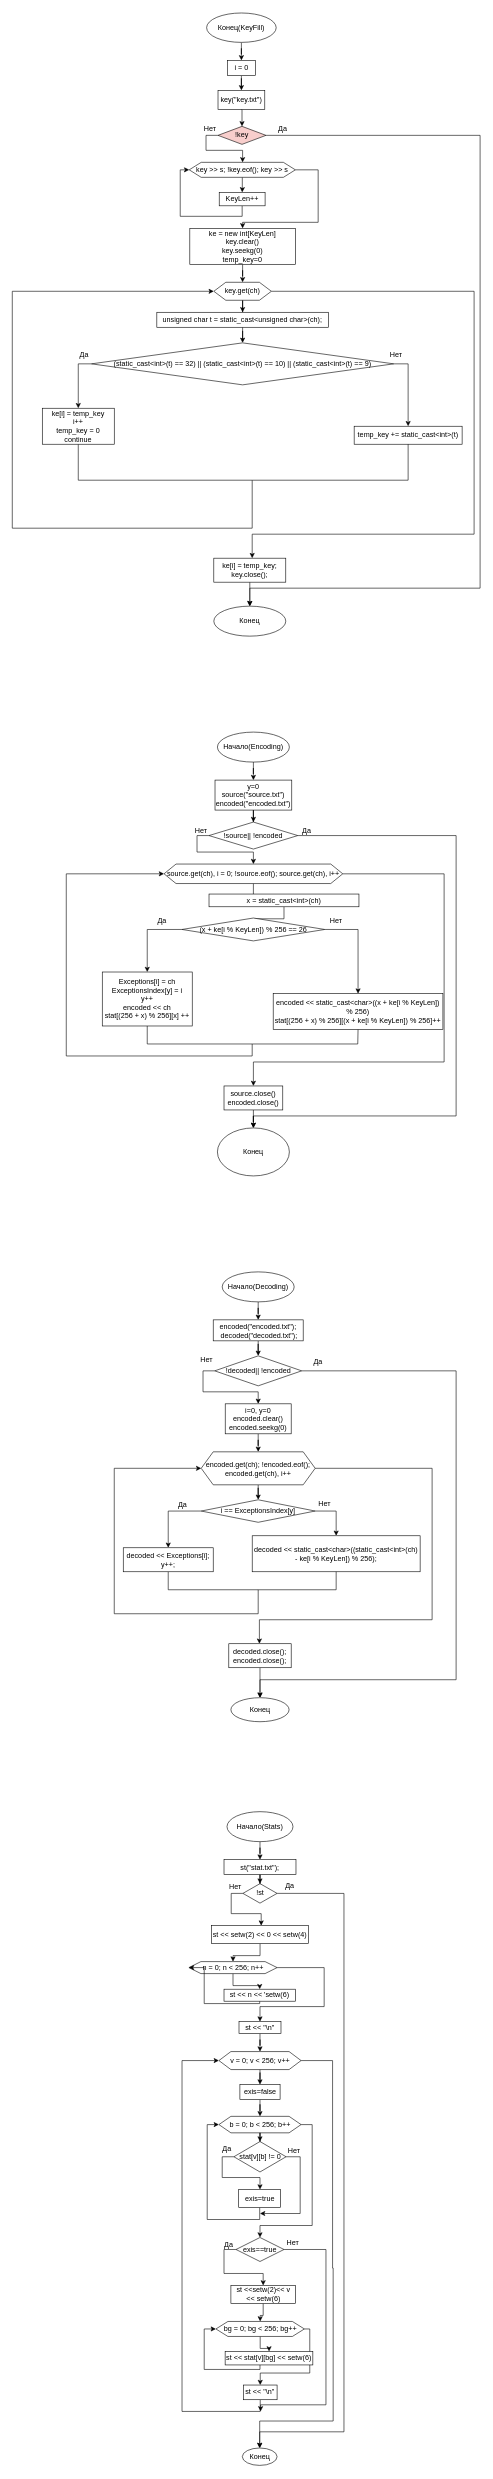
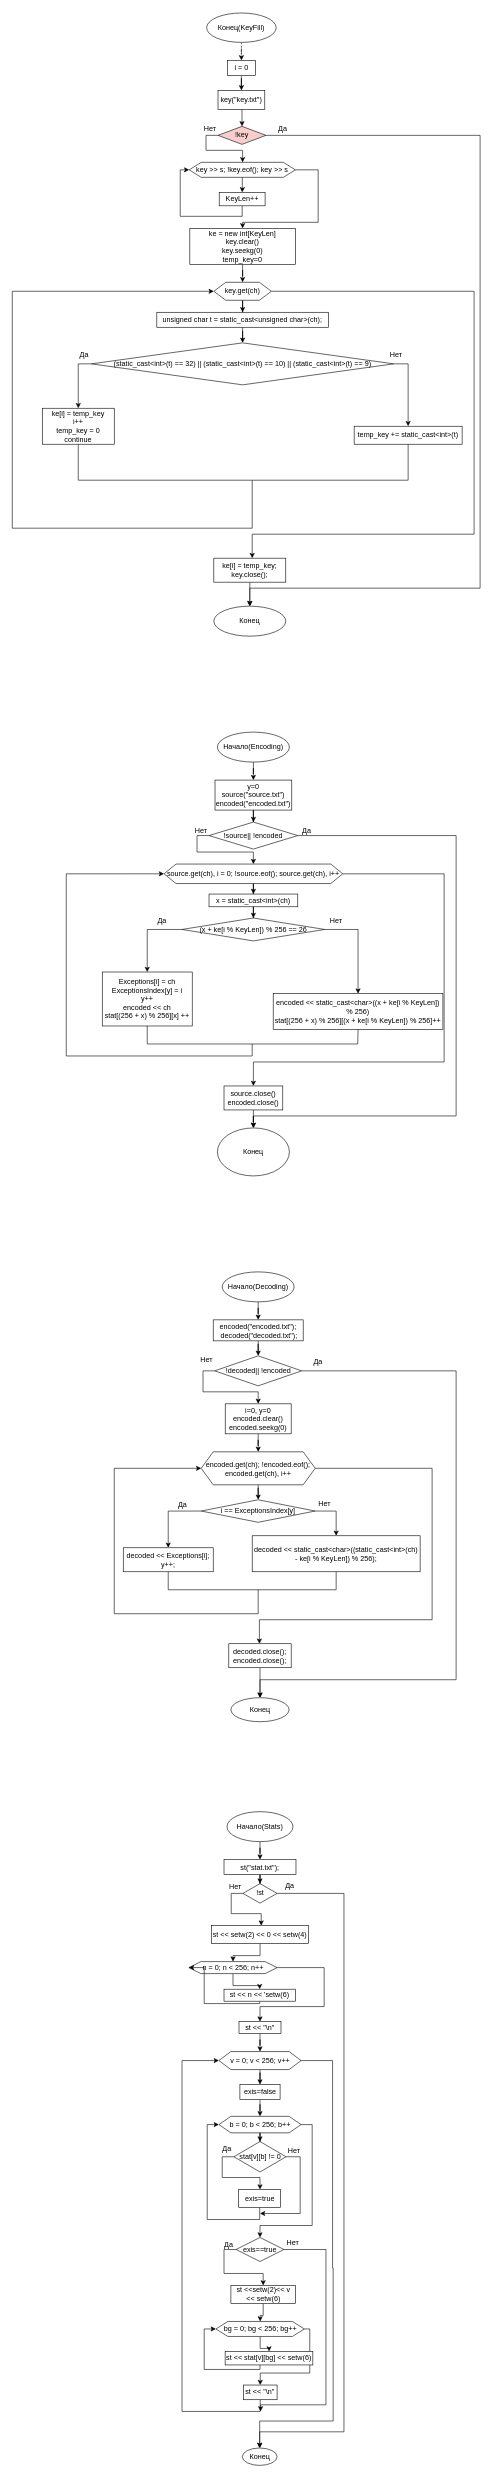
edge "Конец(KeyFill)" -> "i = 0": style solid -> dashed
node "x = static_cast<int>(ch)": size 150x13 -> 89x13
